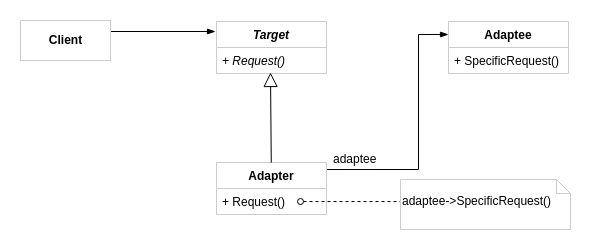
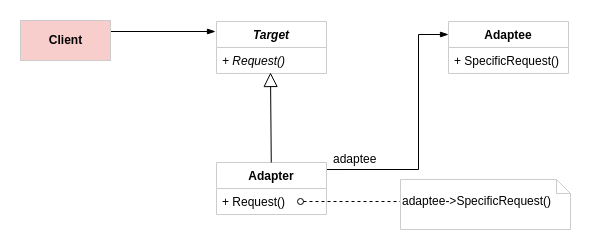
node "Client": fillcolor #ffffff -> #f8cecc
